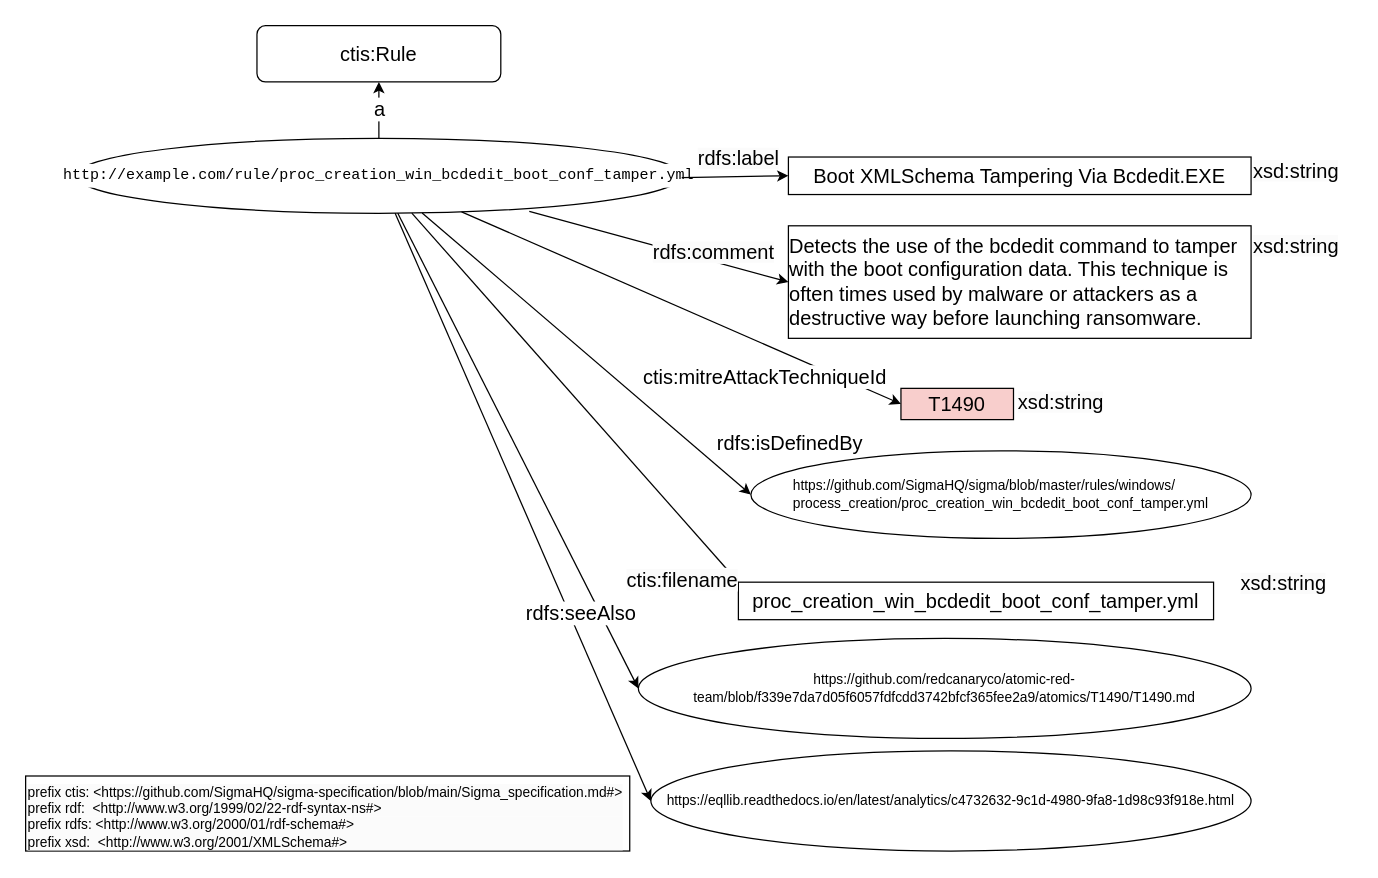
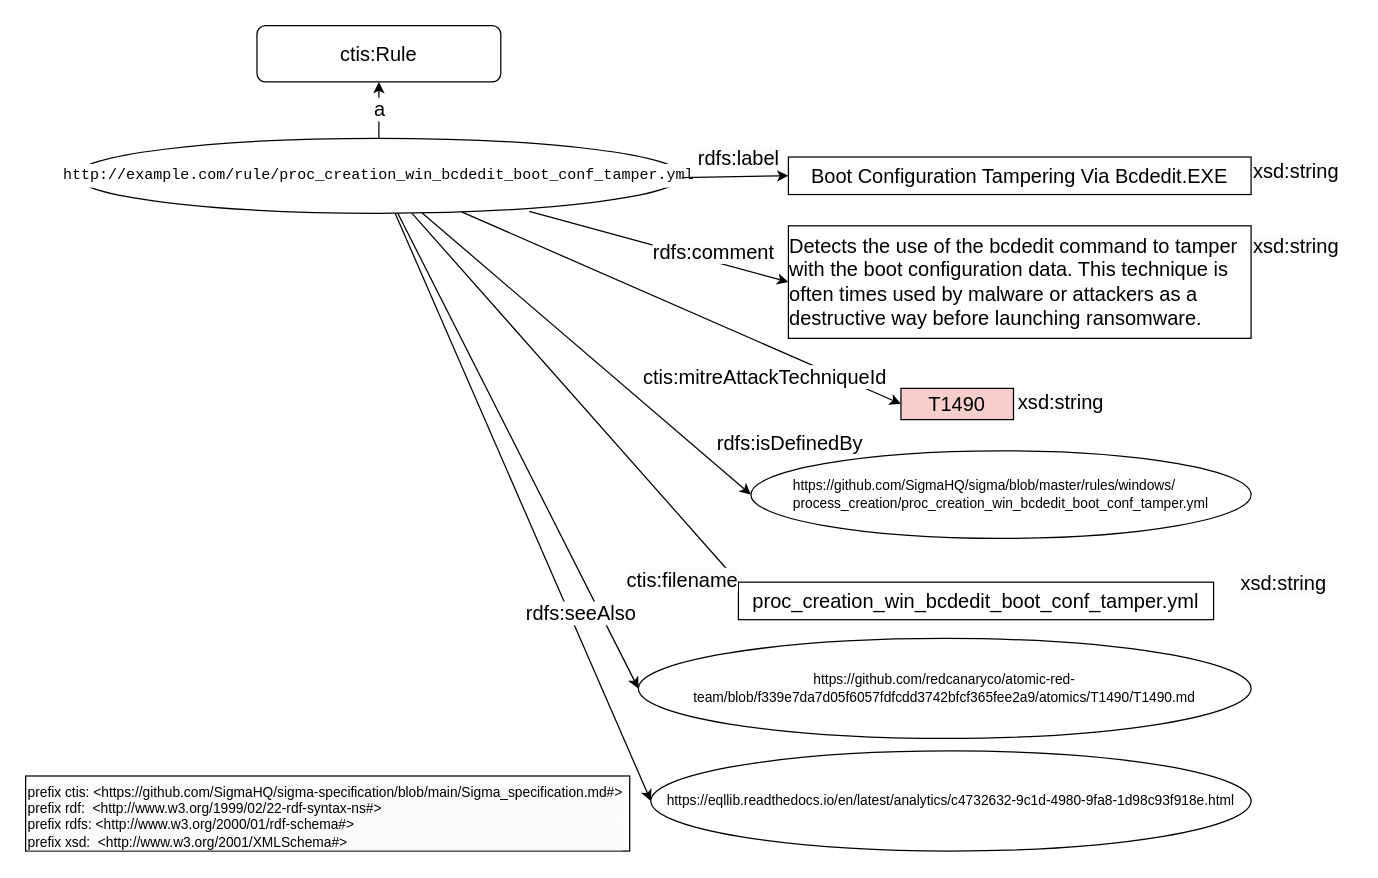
node "Boot XMLSchema Tampering Via Bcdedit.EXE": label "Boot XMLSchema Tampering Via Bcdedit.EXE" -> "Boot Configuration Tampering Via Bcdedit.EXE"
